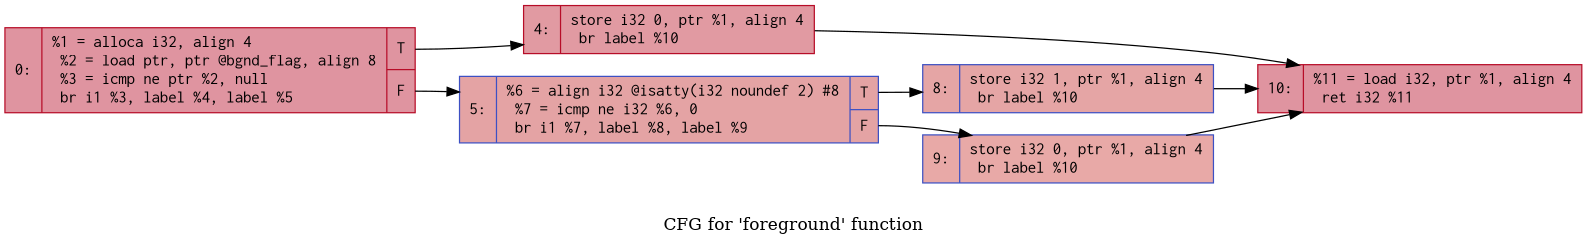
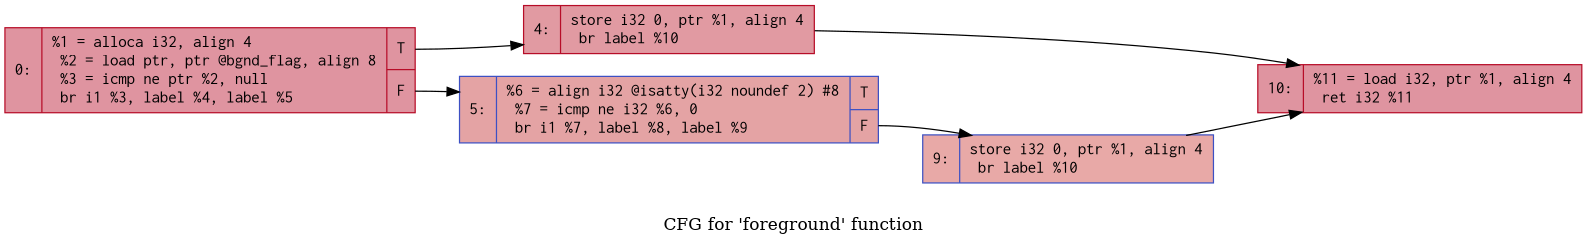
node "8:": removed
